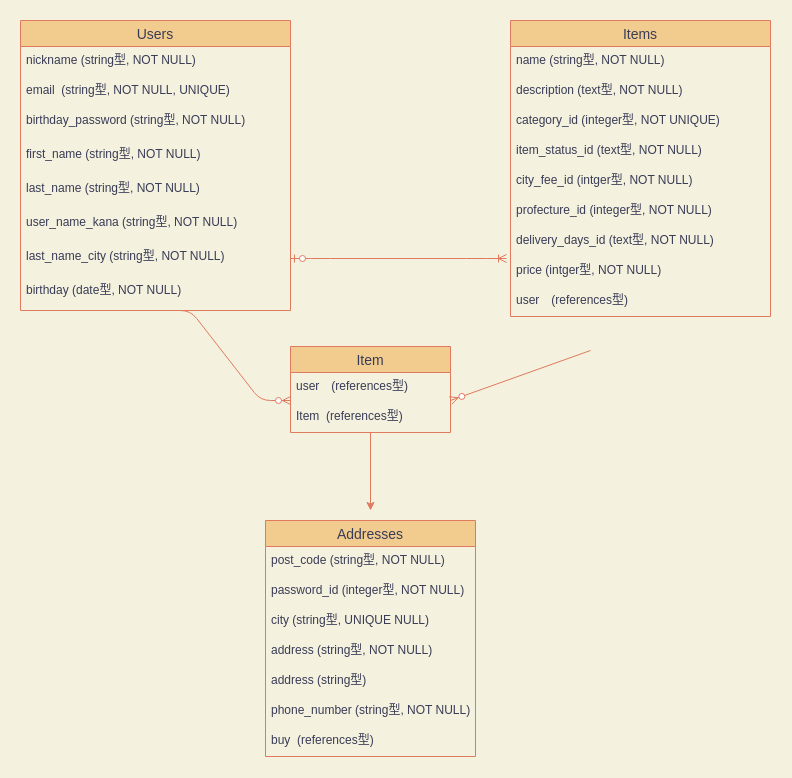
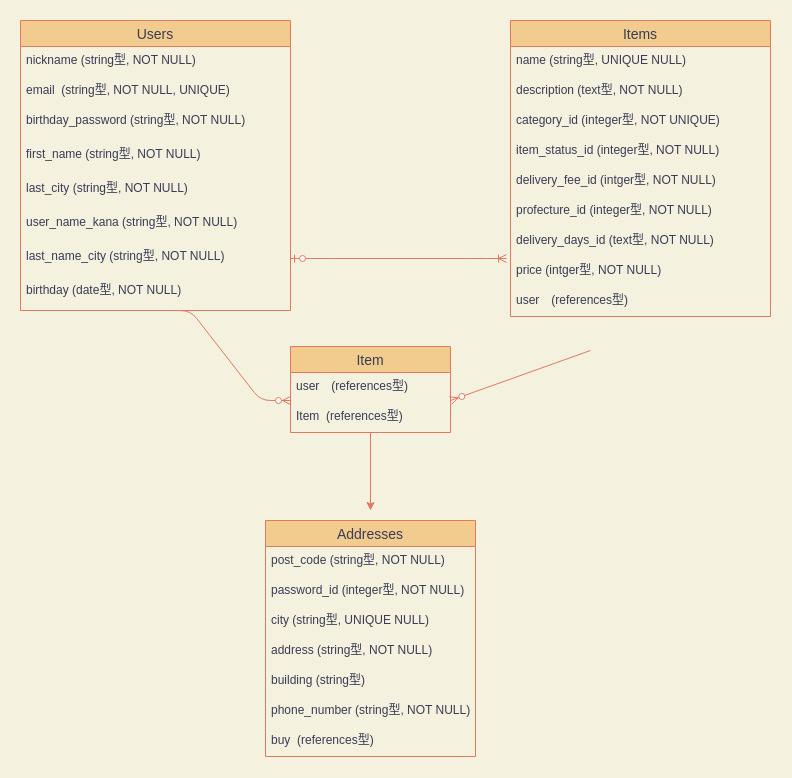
node "name (string型, NOT NULL)": label "name (string型, NOT NULL)" -> "name (string型, UNIQUE NULL)"
node "item_status_id (text型, NOT NULL)": label "item_status_id (text型, NOT NULL)" -> "item_status_id (integer型, NOT NULL)"
node "city_fee_id (intger型, NOT NULL)": label "city_fee_id (intger型, NOT NULL)" -> "delivery_fee_id (intger型, NOT NULL)"
node "last_name (string型, NOT NULL)": label "last_name (string型, NOT NULL)" -> "last_city (string型, NOT NULL)"
node "address (string型)": label "address (string型)" -> "building (string型)"
